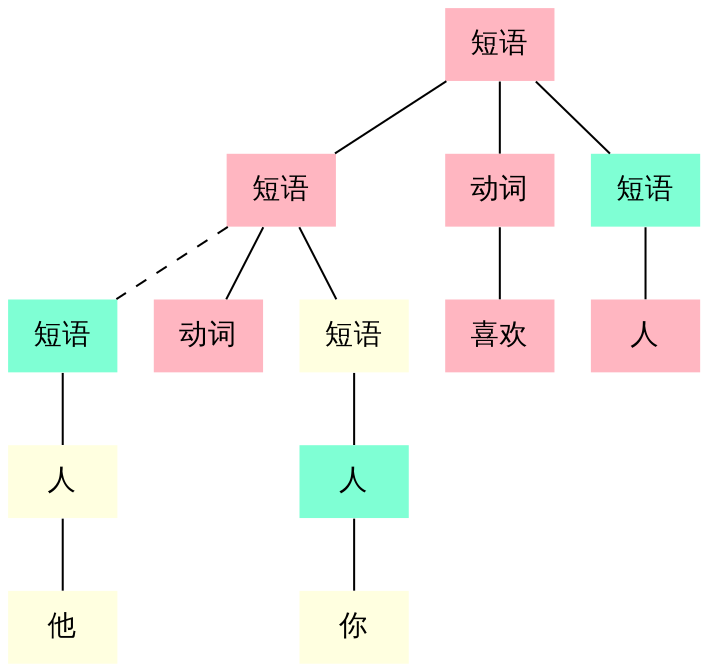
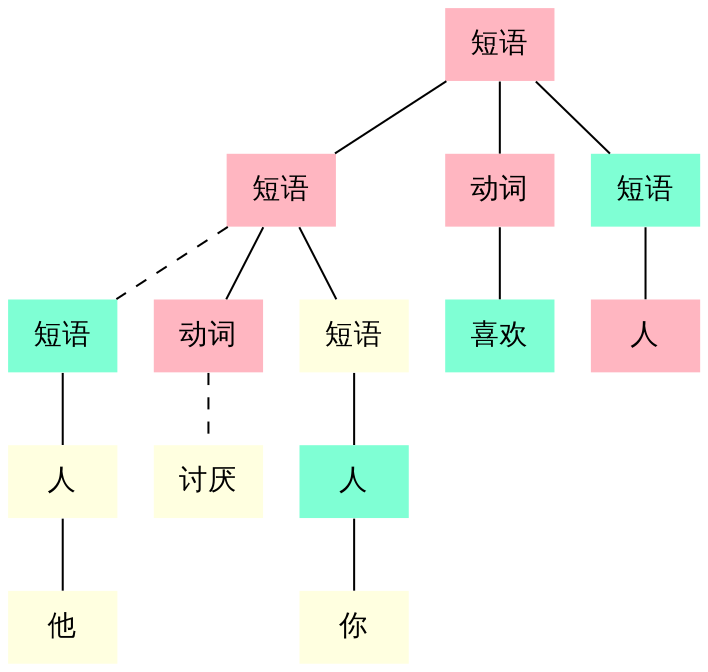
node "喜欢": fillcolor lightpink -> aquamarine
node "讨厌": added
